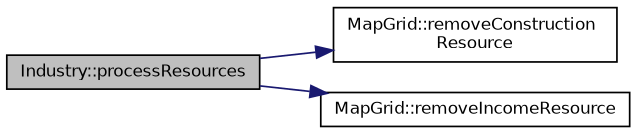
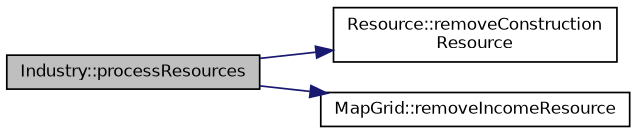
node "MapGrid::removeConstruction Resource": label "MapGrid::removeConstruction Resource" -> "Resource::removeConstruction Resource"
